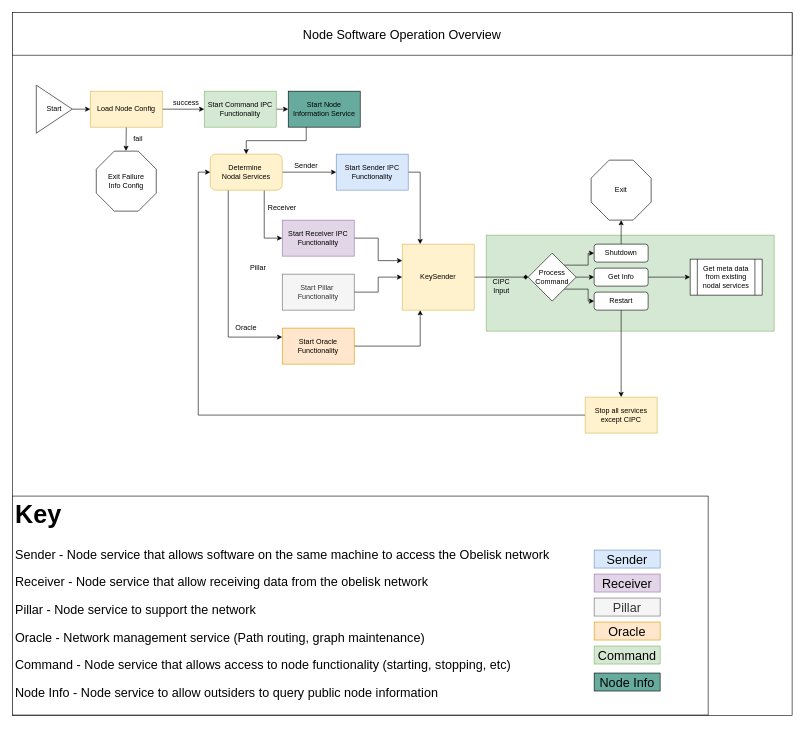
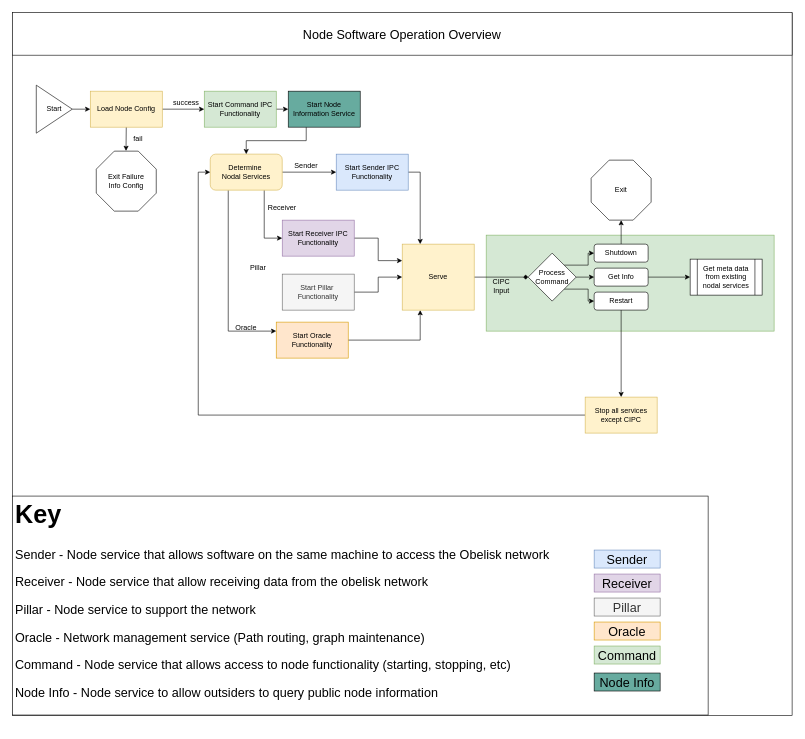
node "KeySender": label "KeySender" -> "Serve"
node "Start Oracle Functionality": moved (318, 346) -> (312, 340)
